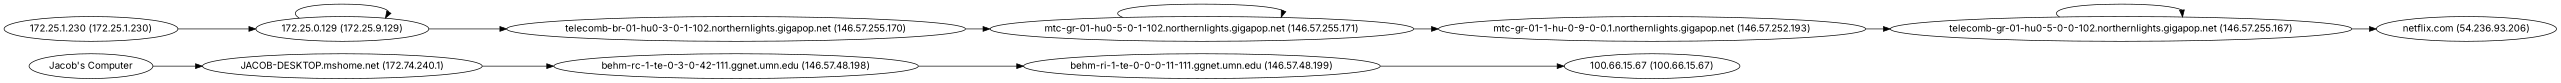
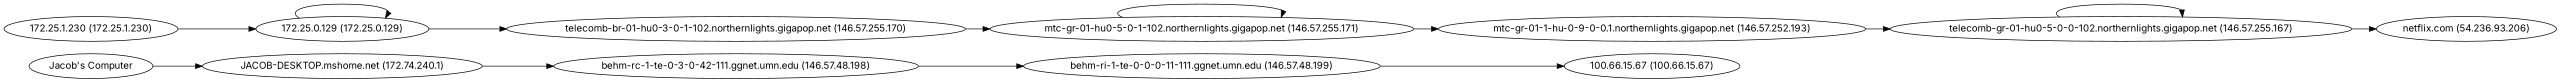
node "172.25.0.129 (172.25.9.129)": label "172.25.0.129 (172.25.9.129)" -> "172.25.0.129 (172.25.0.129)"
